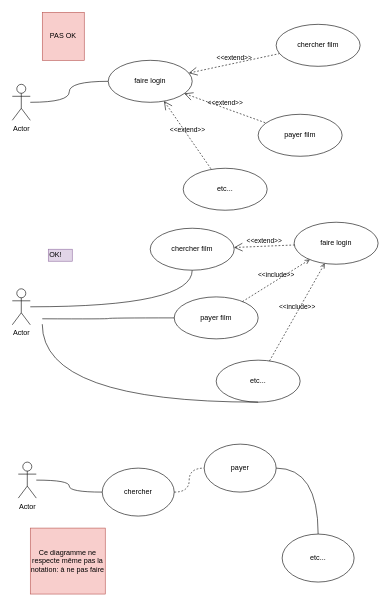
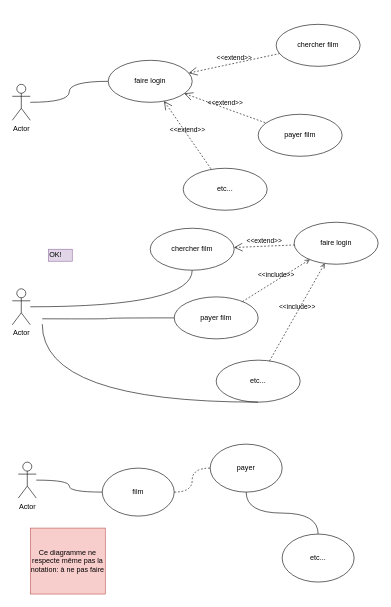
node "PAS OK": removed
node "payer": moved (240, 468) -> (246, 468)
node "chercher": label "chercher" -> "film"
